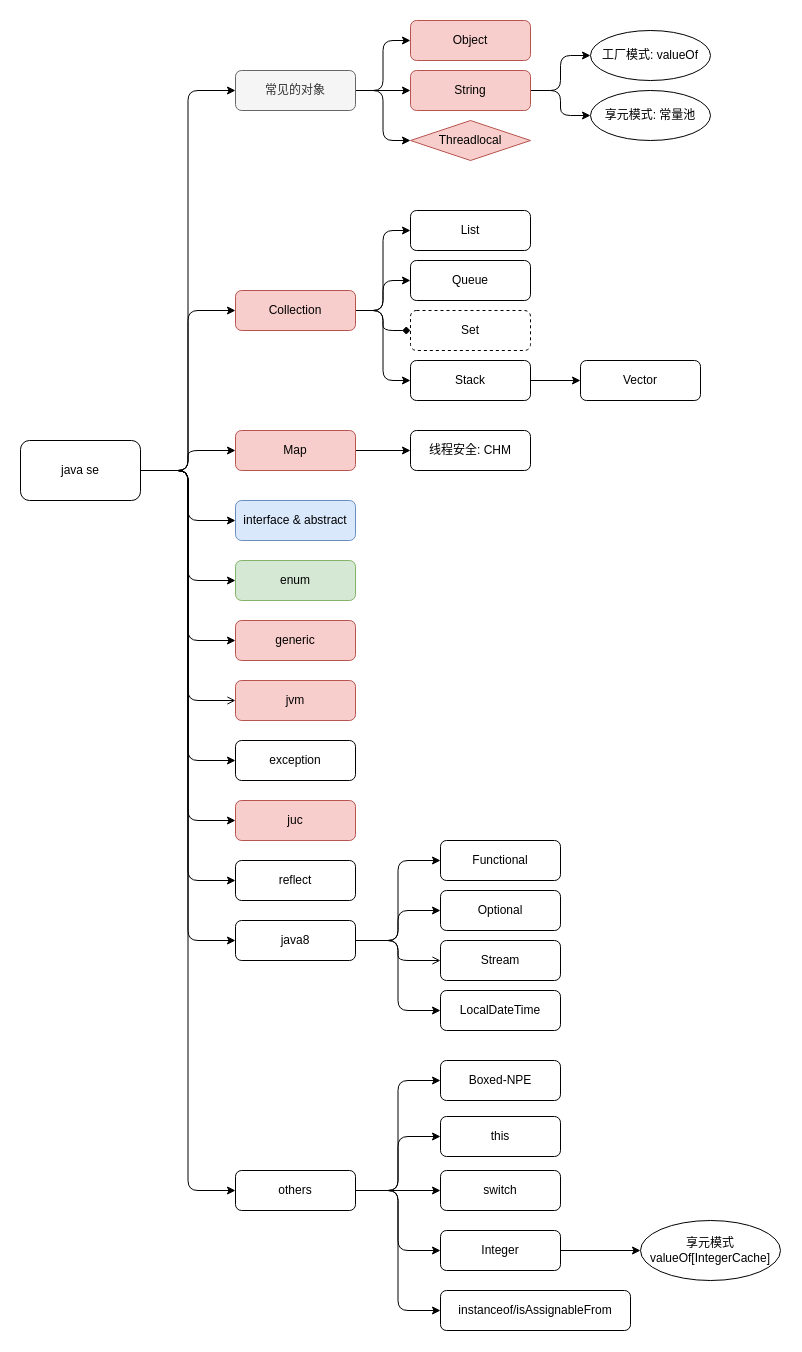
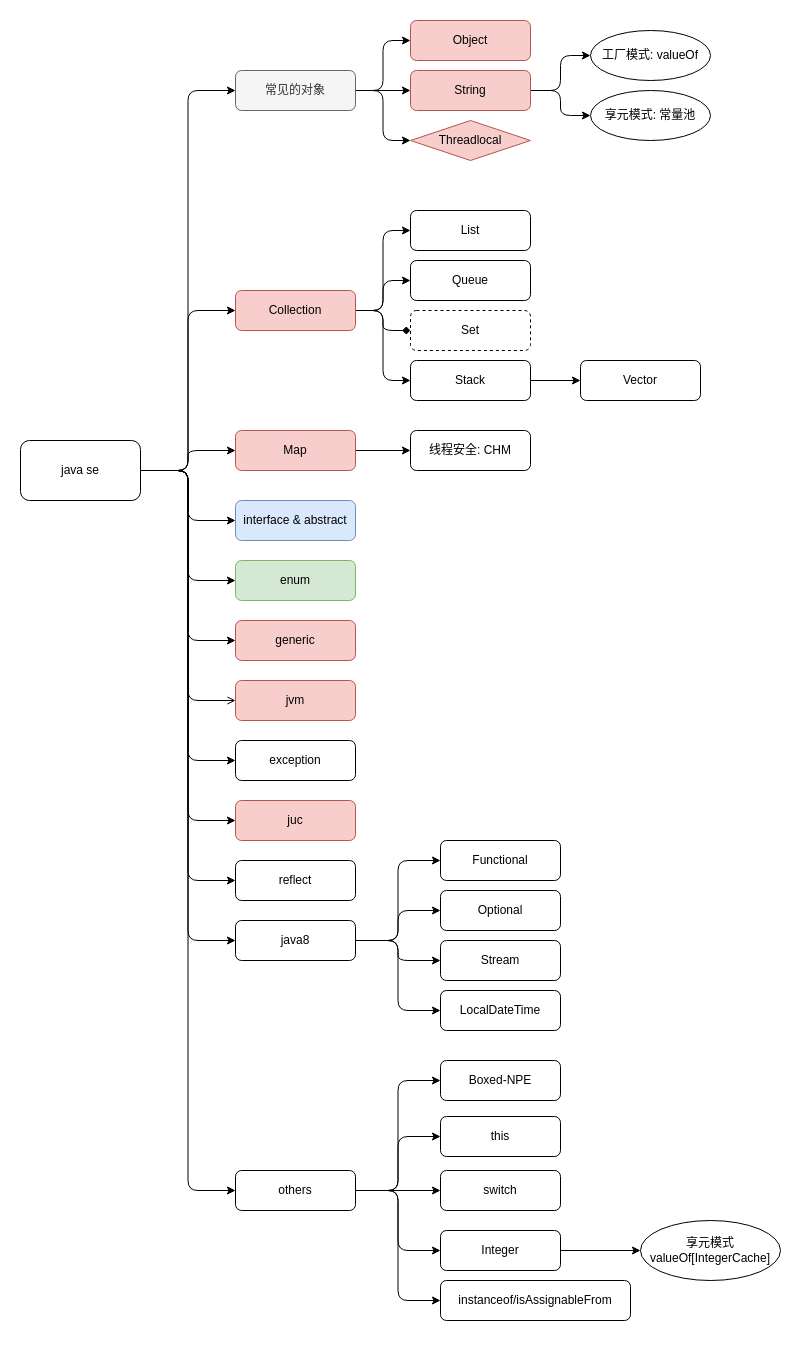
edge "java8" -> "Stream": arrowhead open -> classic
node "instanceof/isAssignableFrom": moved (536, 1311) -> (536, 1301)
